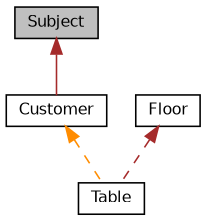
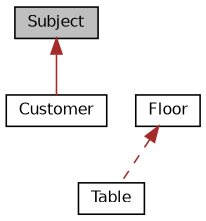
edge "Table" -> "Customer": removed
